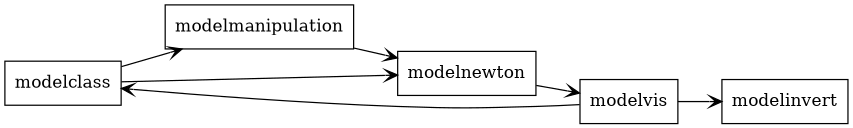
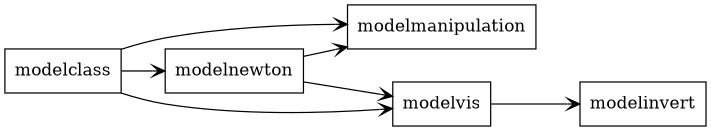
edge "modelmanipulation" -> "modelnewton": reversed
edge "modelvis" -> "modelclass": reversed
